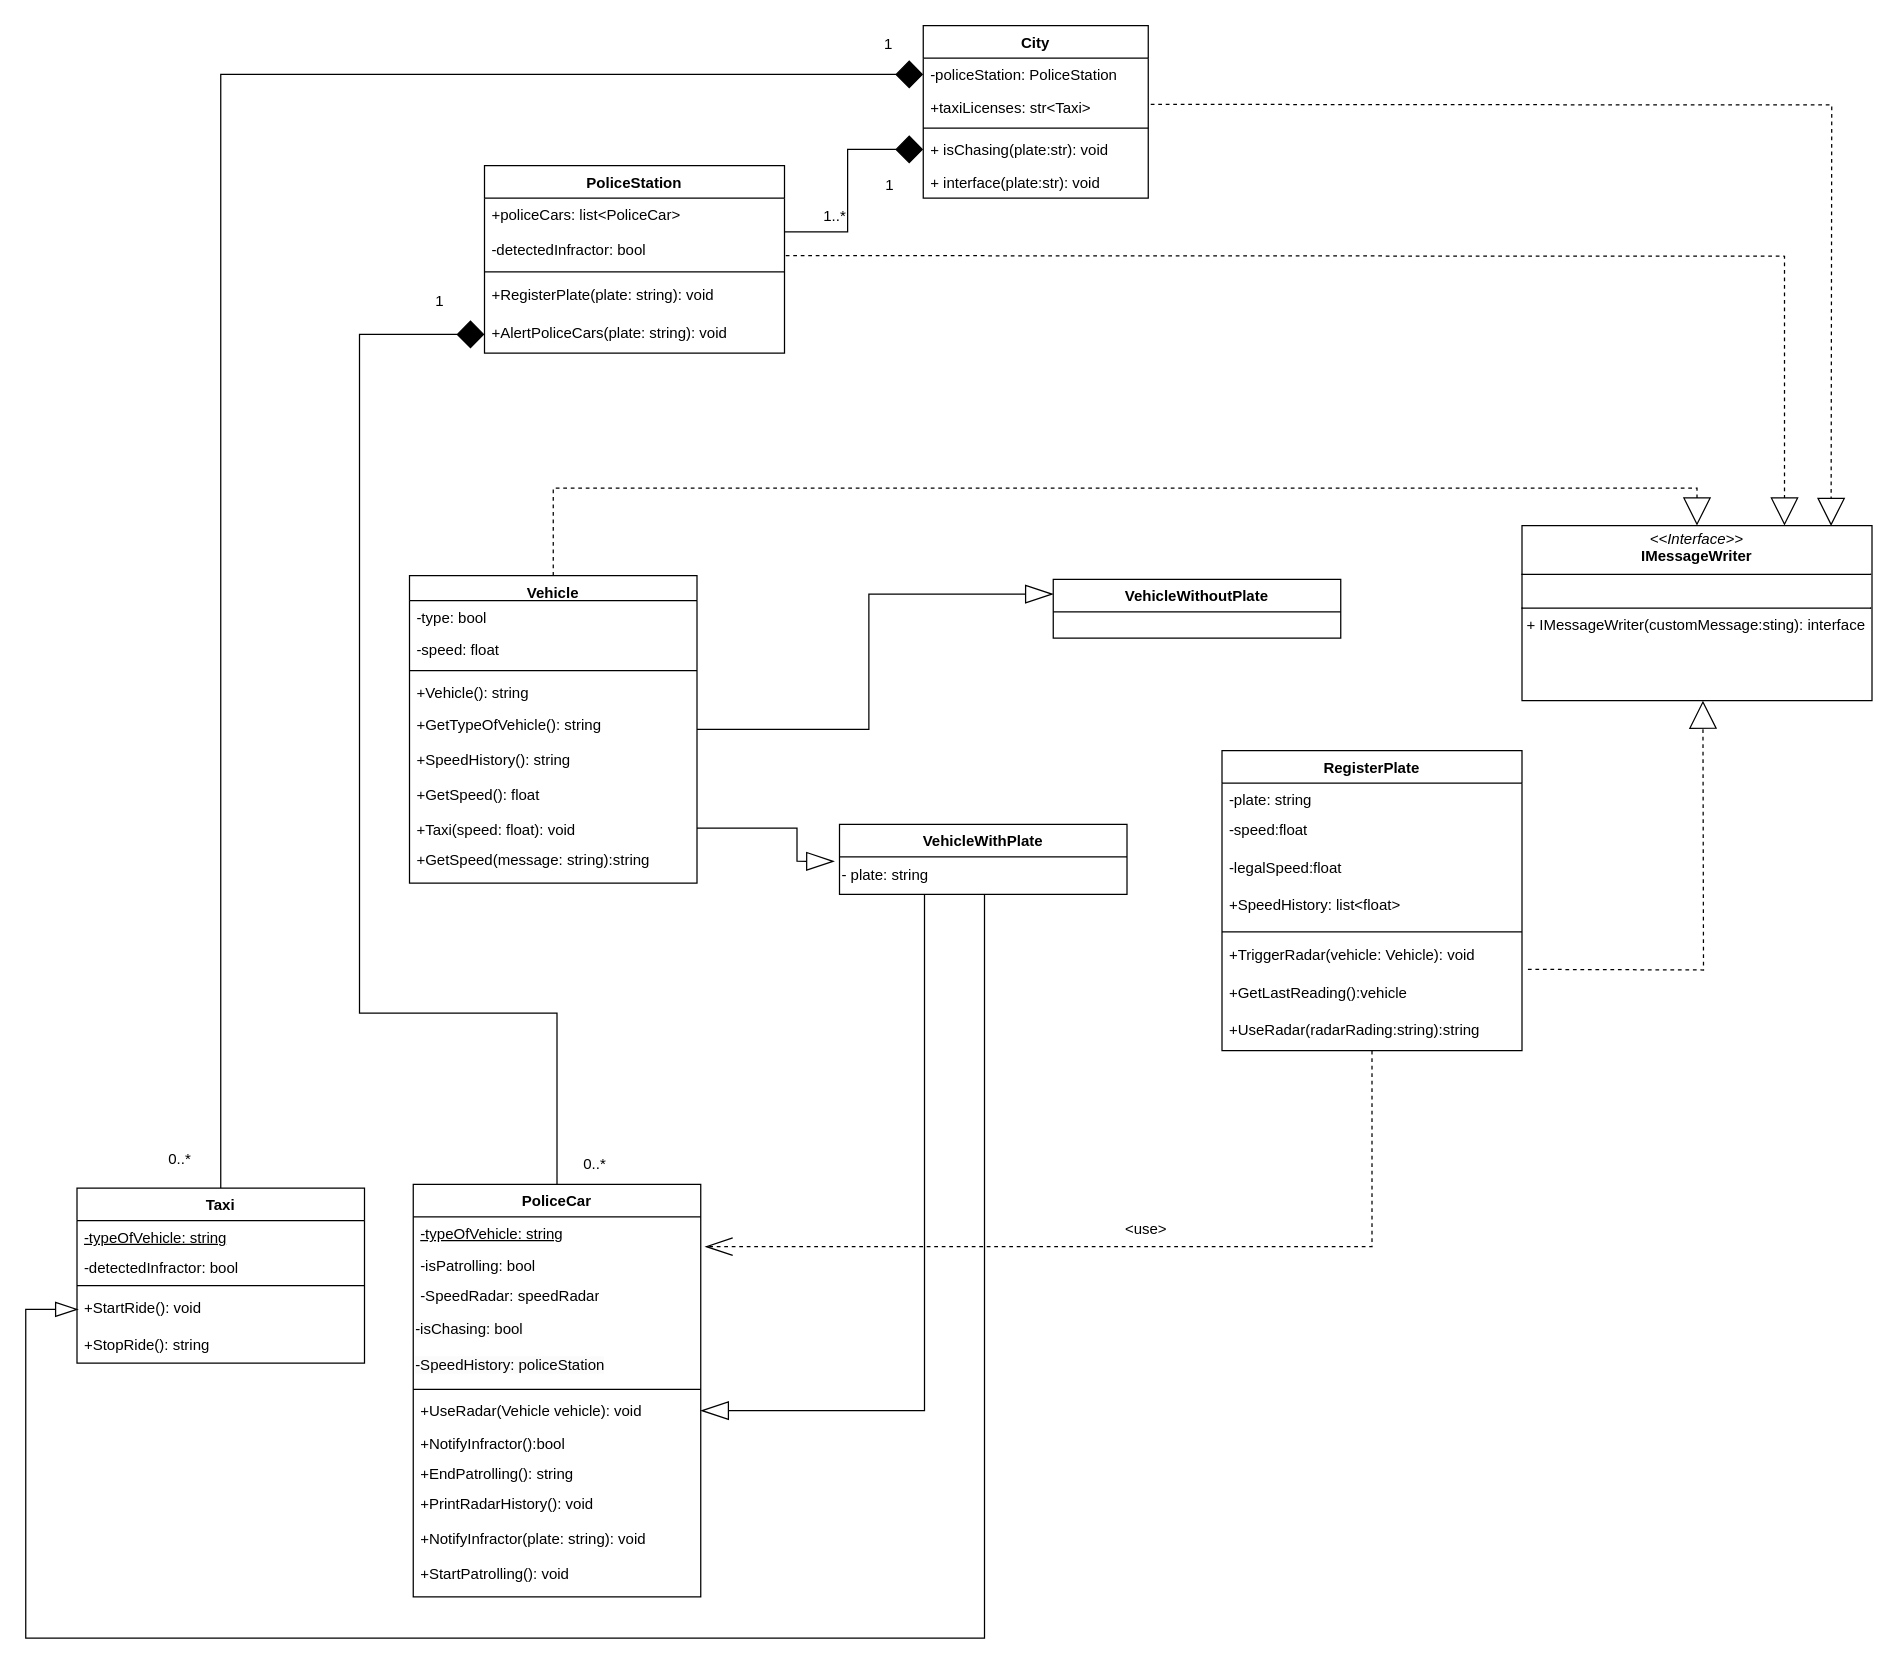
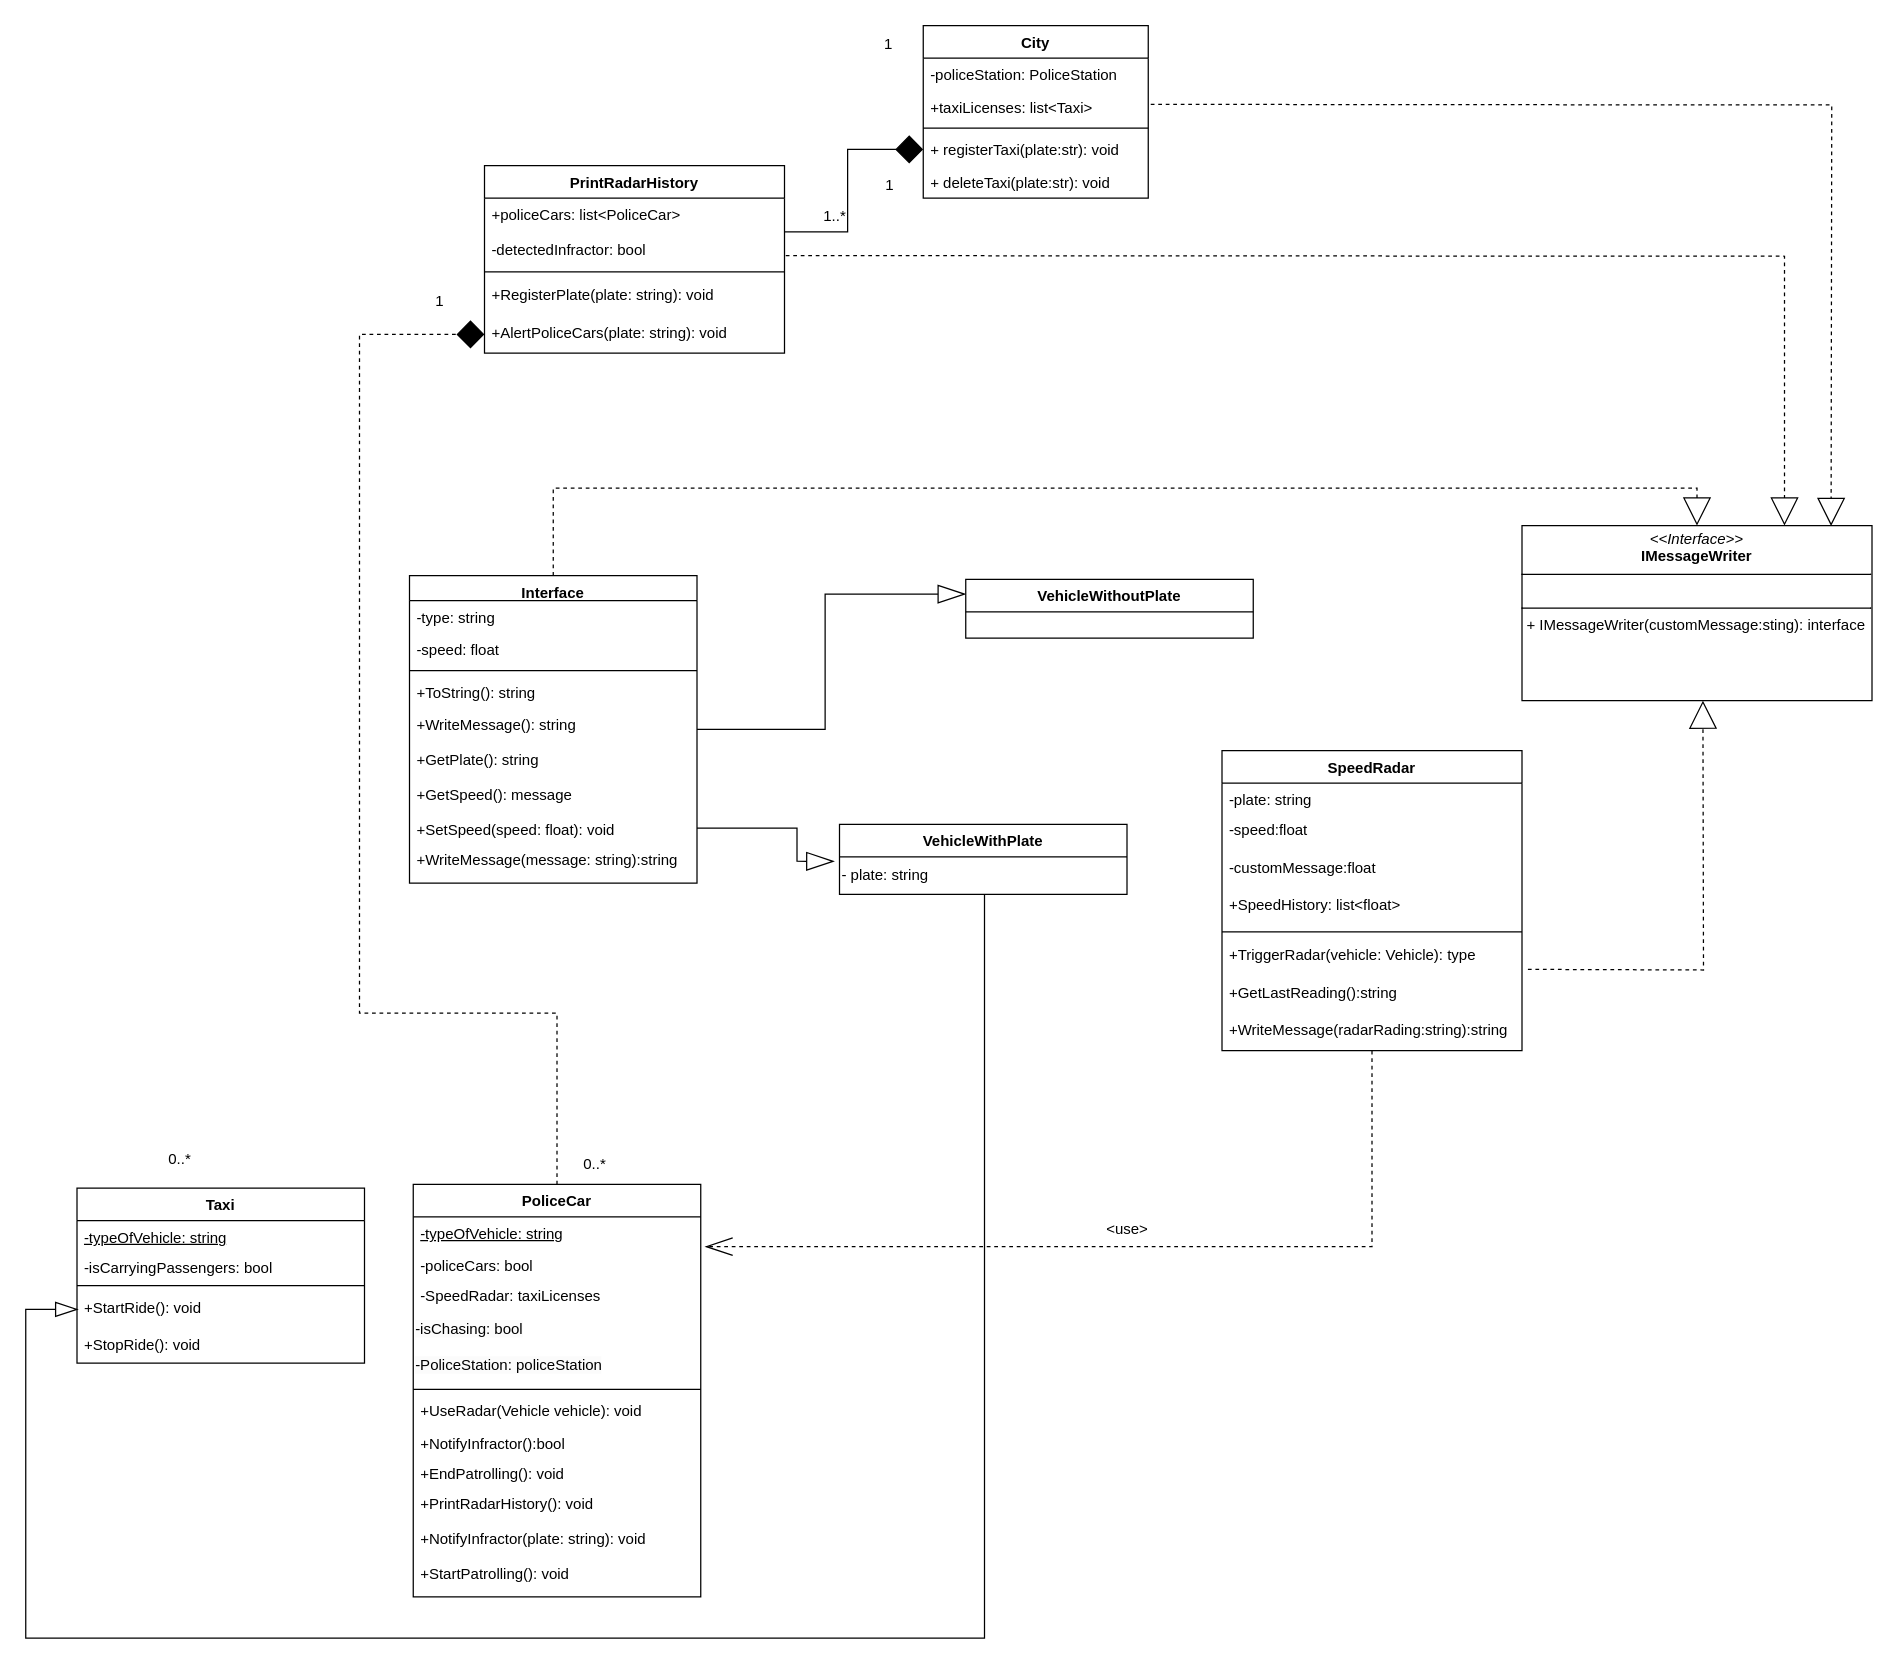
node "+taxiLicenses: str<Taxi>": label "+taxiLicenses: str<Taxi>" -> "+taxiLicenses: list<Taxi>"
node "+ isChasing(plate:str): void": label "+ isChasing(plate:str): void" -> "+ registerTaxi(plate:str): void"
node "PoliceStation": label "PoliceStation" -> "PrintRadarHistory"
node "+ interface(plate:str): void": label "+ interface(plate:str): void" -> "+ deleteTaxi(plate:str): void"
edge "Taxi" -> "-policeStation: PoliceStation": removed
node "Vehicle": label "Vehicle" -> "Interface"
node "VehicleWithoutPlate": moved (1197, 609) -> (1109, 609)
node "-type: bool": label "-type: bool" -> "-type: string"
node "+Vehicle(): string": label "+Vehicle(): string" -> "+ToString(): string"
node "+GetTypeOfVehicle(): string": label "+GetTypeOfVehicle(): string" -> "+WriteMessage(): string"
node "+SpeedHistory(): string": label "+SpeedHistory(): string" -> "+GetPlate(): string"
node "RegisterPlate": label "RegisterPlate" -> "SpeedRadar"
node "+GetSpeed(): float": label "+GetSpeed(): float" -> "+GetSpeed(): message"
edge "PoliceCar" -> "+AlertPoliceCars(plate: string): void": style solid -> dashed
node "+Taxi(speed: float): void": label "+Taxi(speed: float): void" -> "+SetSpeed(speed: float): void"
node "+GetSpeed(message: string):string": label "+GetSpeed(message: string):string" -> "+WriteMessage(message: string):string"
node "-legalSpeed:float": label "-legalSpeed:float" -> "-customMessage:float"
node "+TriggerRadar(vehicle: Vehicle): void": label "+TriggerRadar(vehicle: Vehicle): void" -> "+TriggerRadar(vehicle: Vehicle): type"
node "+GetLastReading():vehicle": label "+GetLastReading():vehicle" -> "+GetLastReading():string"
node "+UseRadar(radarRading:string):string": label "+UseRadar(radarRading:string):string" -> "+WriteMessage(radarRading:string):string"
node "<use>": moved (1145, 1229) -> (1126, 1229)
edge "VehicleWithPlate" -> "+UseRadar(Vehicle vehicle): void": removed
node "-isPatrolling: bool": label "-isPatrolling: bool" -> "-policeCars: bool"
node "-detectedInfractor: bool": label "-detectedInfractor: bool" -> "-isCarryingPassengers: bool"
node "-SpeedRadar: speedRadar": label "-SpeedRadar: speedRadar" -> "-SpeedRadar: taxiLicenses"
node "-isChasing: bool -SpeedHistory: policeStation": label "-isChasing: bool -SpeedHistory: policeStation" -> "-isChasing: bool -PoliceStation: policeStation"
node "+StopRide(): string": label "+StopRide(): string" -> "+StopRide(): void"
node "+EndPatrolling(): string": label "+EndPatrolling(): string" -> "+EndPatrolling(): void"
